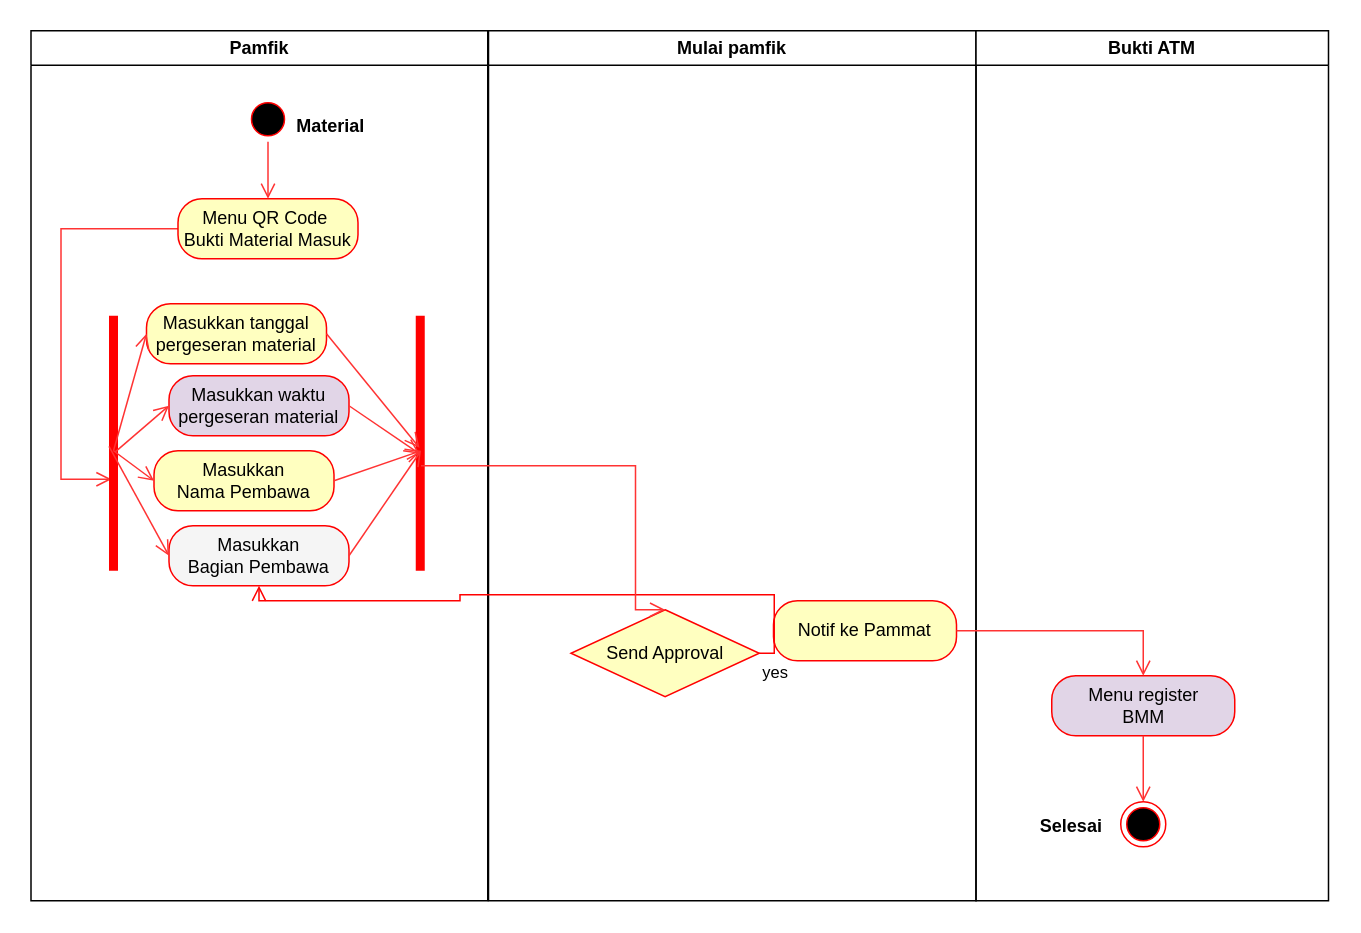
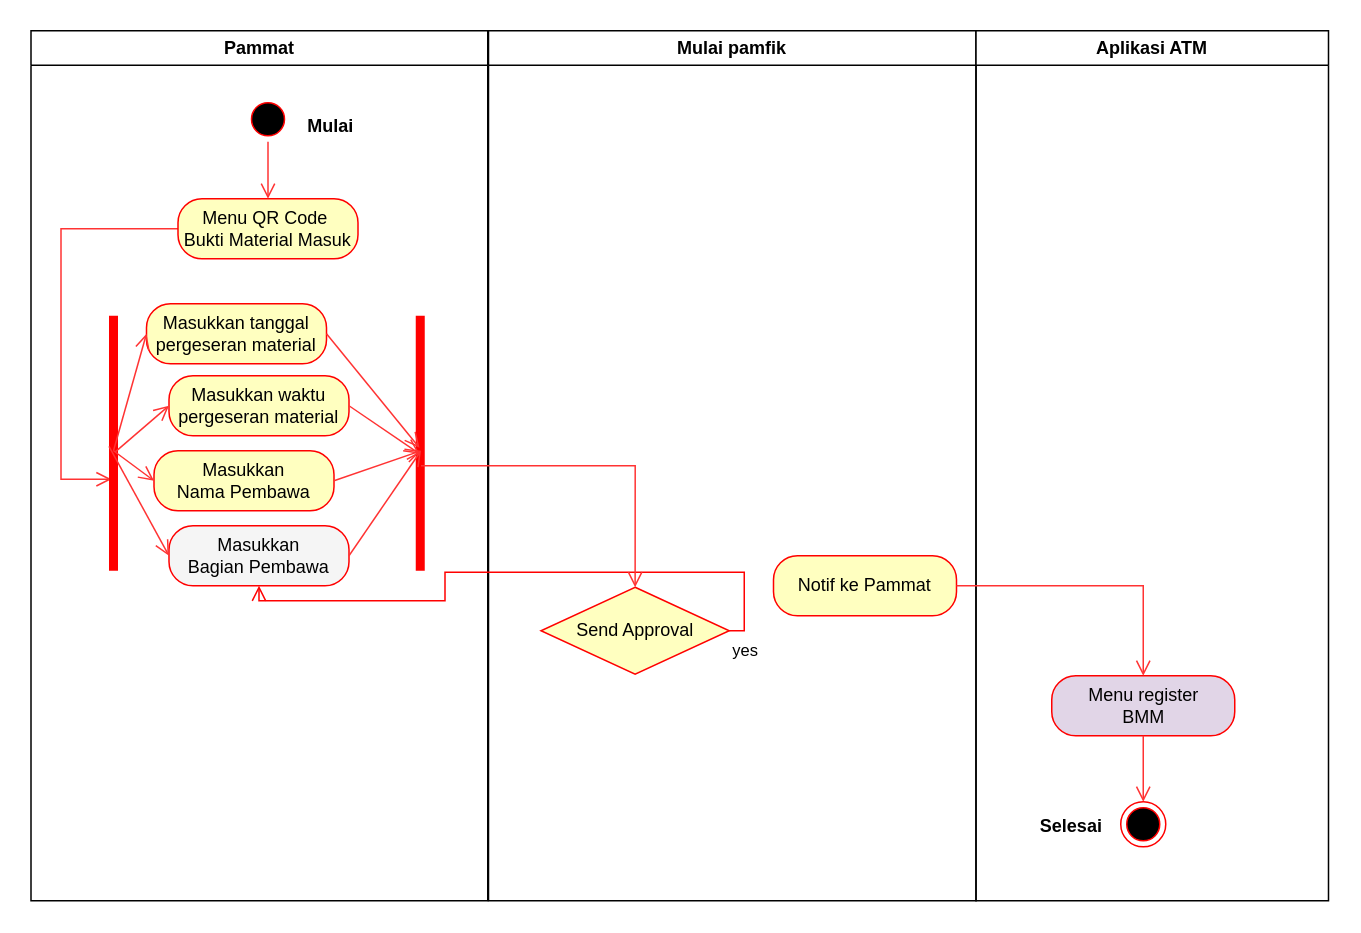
node "Pamfik": label "Pamfik" -> "Pammat"
node "Bukti ATM": label "Bukti ATM" -> "Aplikasi ATM"
node "Material": label "Material" -> "Mulai"
node "Masukkan waktu pergeseran material": fillcolor #e1d5e7 -> #ffffc0
node "Notif ke Pammat": moved (865, 631) -> (865, 586)
node "Send Approval": moved (665, 653) -> (635, 631)
